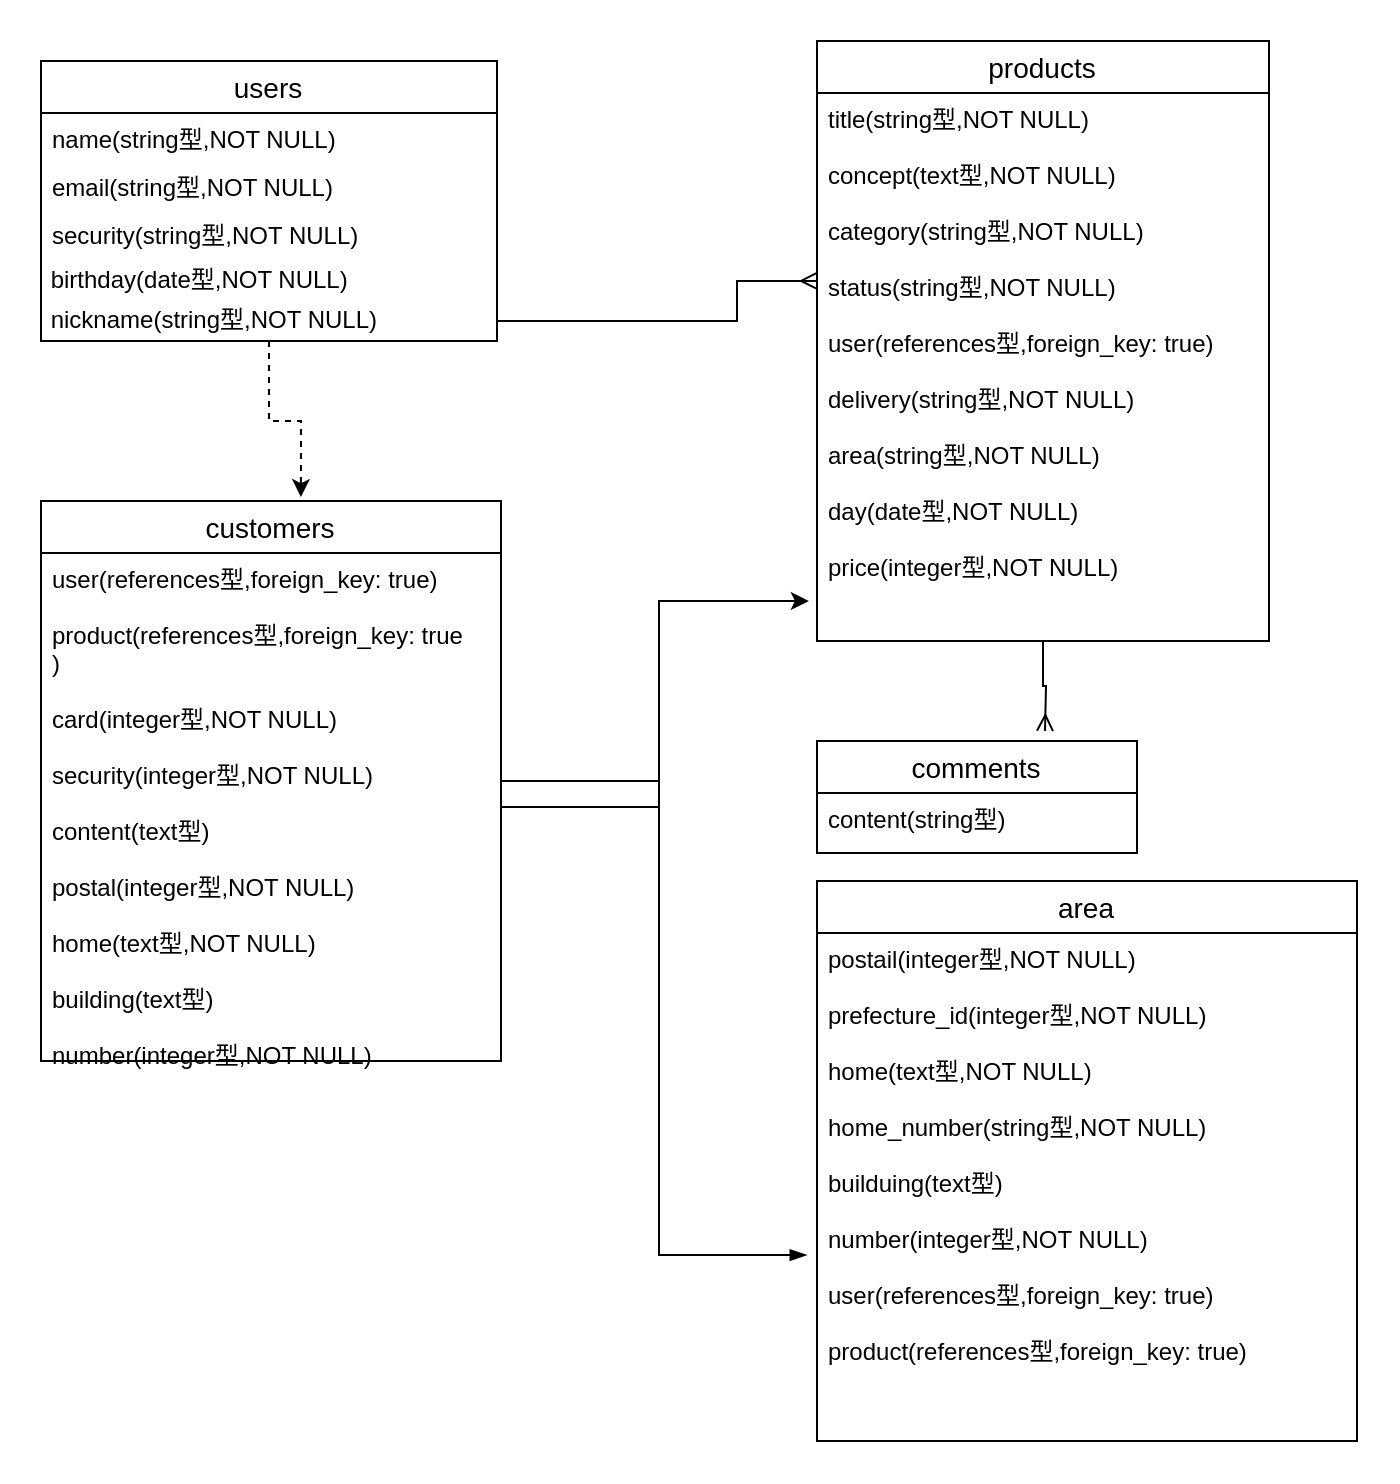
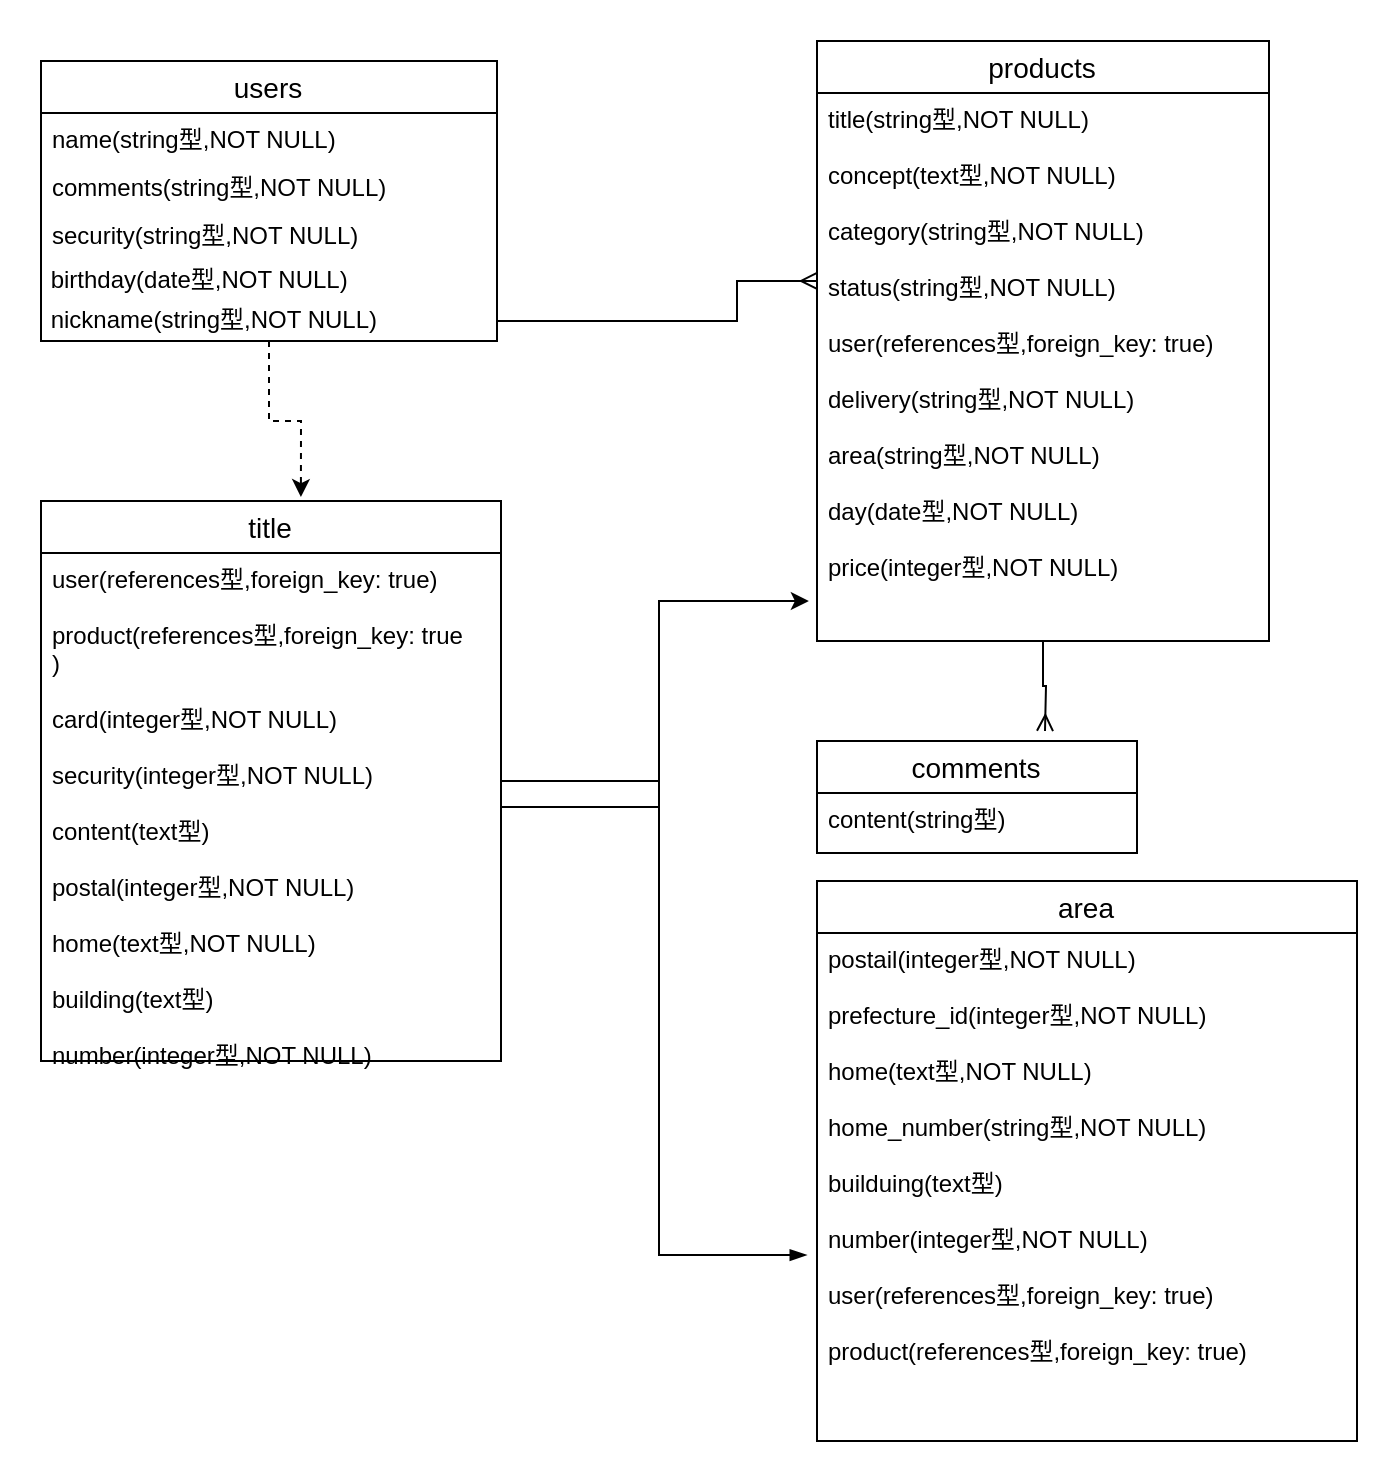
node "email(string型,NOT NULL)": label "email(string型,NOT NULL)" -> "comments(string型,NOT NULL)"
node "customers": label "customers" -> "title"
